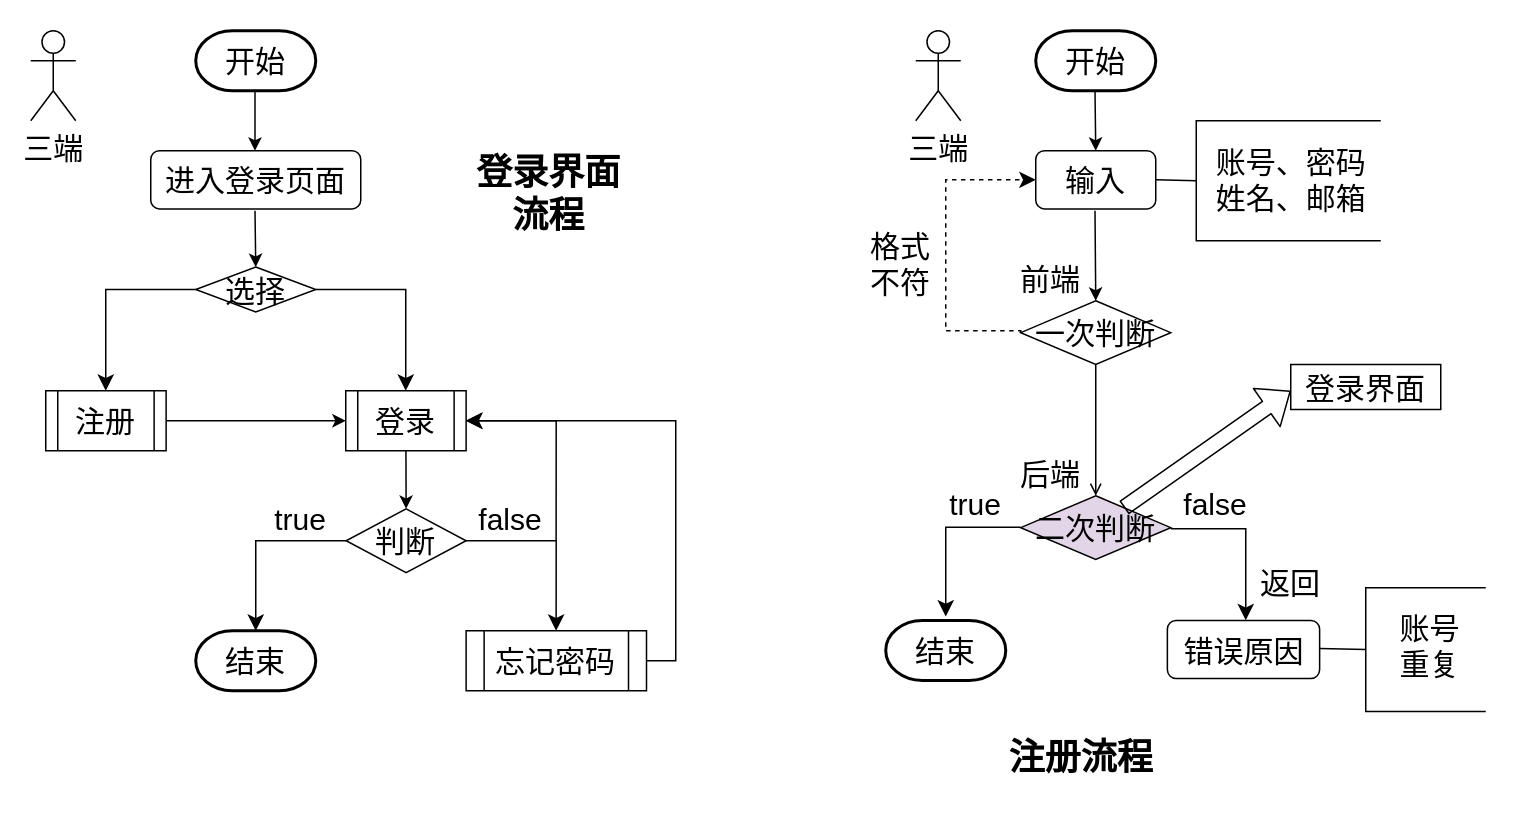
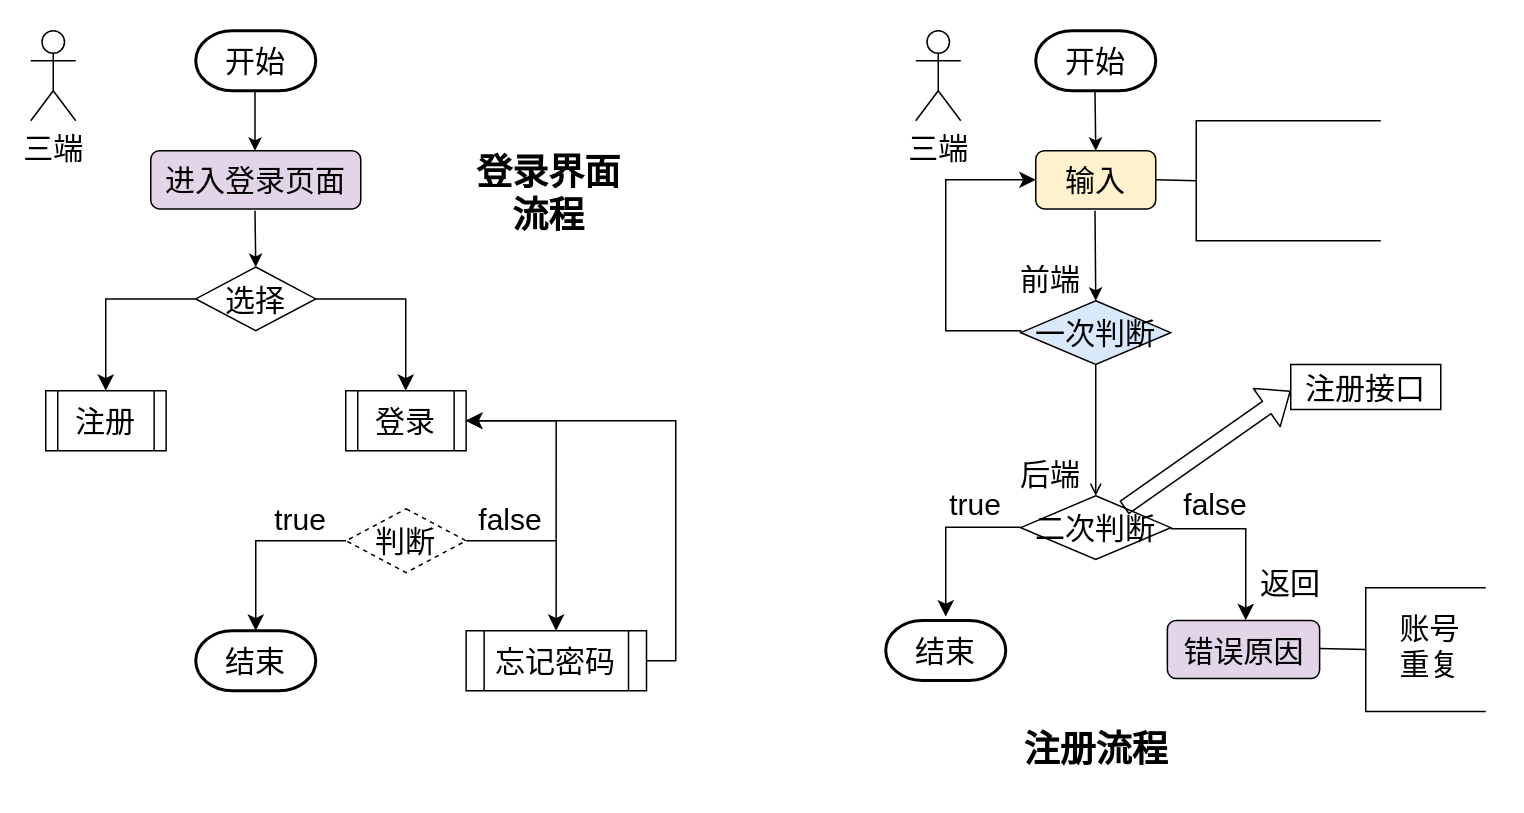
node "账号、密码 姓名、邮箱": removed
node "进入登录页面": fillcolor #ffffff -> #e1d5e7
node "输入": fillcolor #ffffff -> #fff2cc
edge "一次判断" -> "输入": style dashed -> solid
node "格式不符": removed
node "选择": size 120x45 -> 120x64
node "一次判断": fillcolor #ffffff -> #dae8fc
node "登录界面": label "登录界面" -> "注册接口"
edge "注册" -> "登录": removed
edge "登录" -> "判断": removed
node "二次判断": fillcolor #e1d5e7 -> #ffffff
node "判断": style solid -> dashed
node "错误原因": fillcolor #ffffff -> #e1d5e7
node "注册流程": moved (1081, 758) -> (1096, 751)
